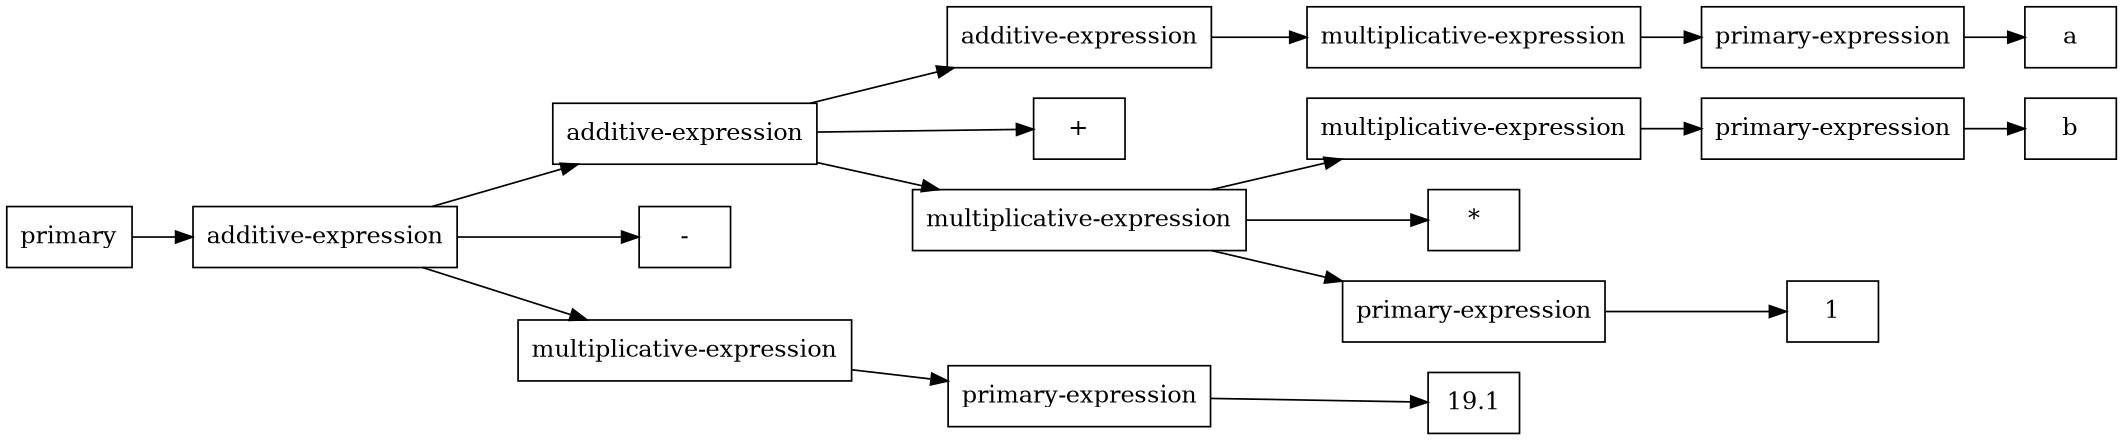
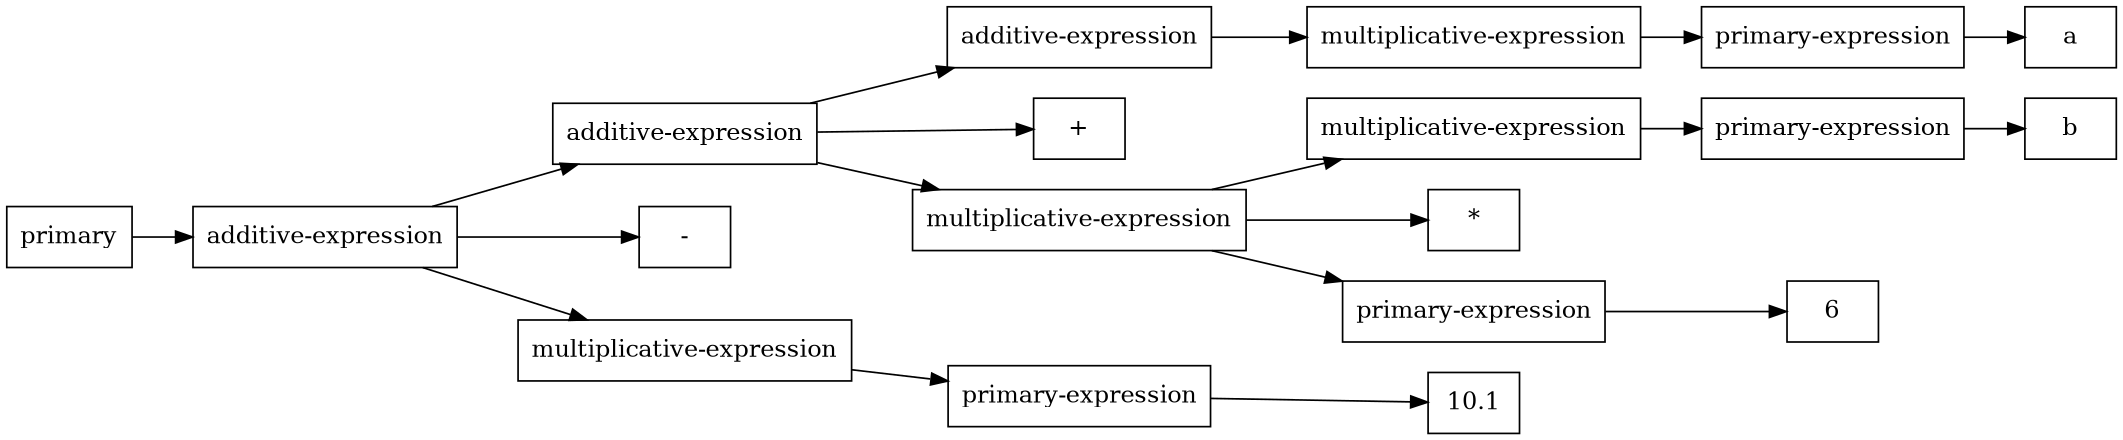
node "1": label "1" -> "6"
node "19.1": label "19.1" -> "10.1"
